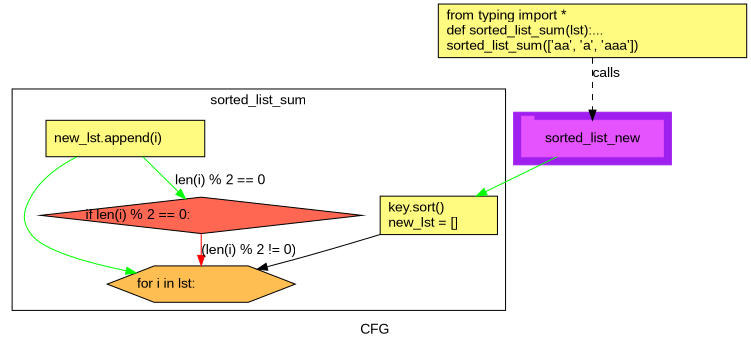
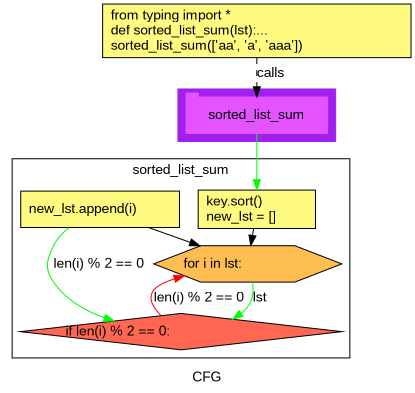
node "sorted_list_new": label "sorted_list_new" -> "sorted_list_sum"
edge "new_lst.append(i)" -> "for i in lst:": color green -> black
edge "if len(i) % 2 == 0:" -> "for i in lst:": label "(len(i) % 2 != 0)" -> "len(i) % 2 == 0"
edge "for i in lst:" -> "if len(i) % 2 == 0:": added, label "lst"
